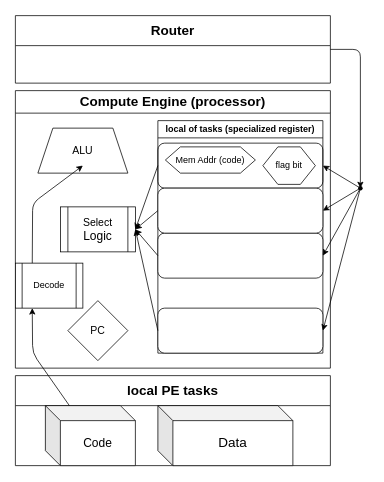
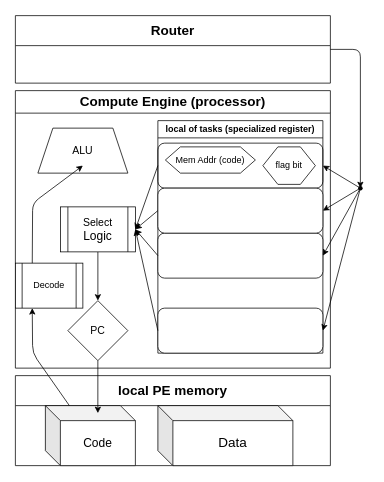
edge "Select Logic" -> "PC": added
edge "PC" -> "Code": added
node "local PE tasks": label "local PE tasks" -> "local PE memory"
